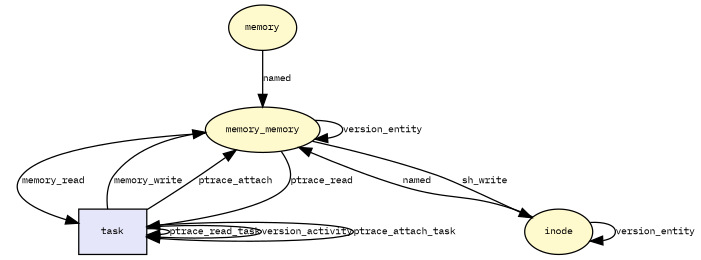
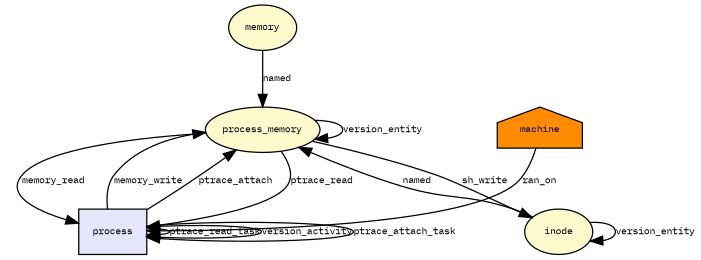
node "memory_memory": label "memory_memory" -> "process_memory"
node "machine": added
node "task": label "task" -> "process"
